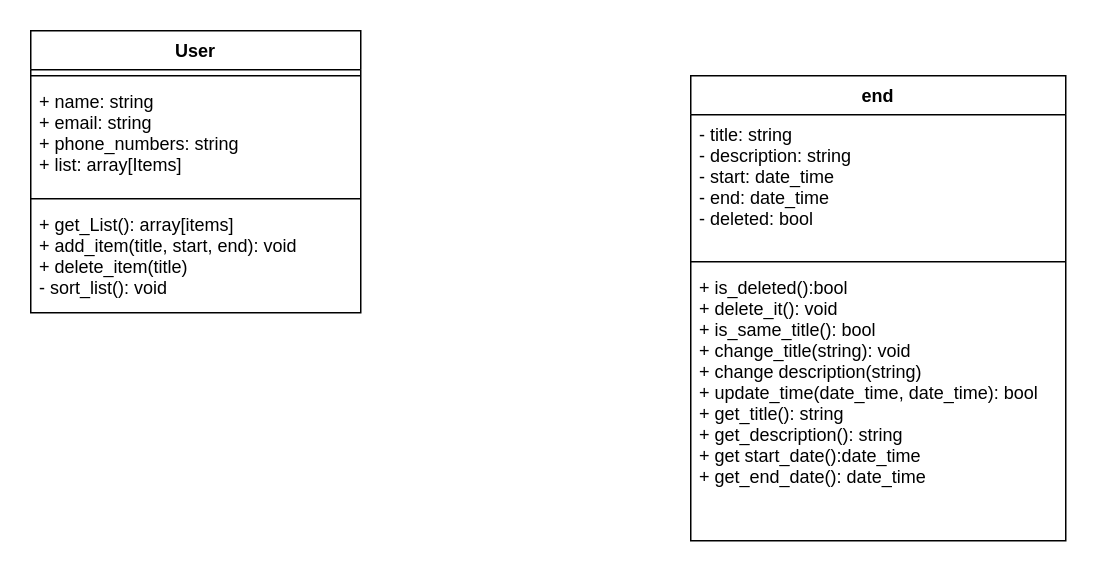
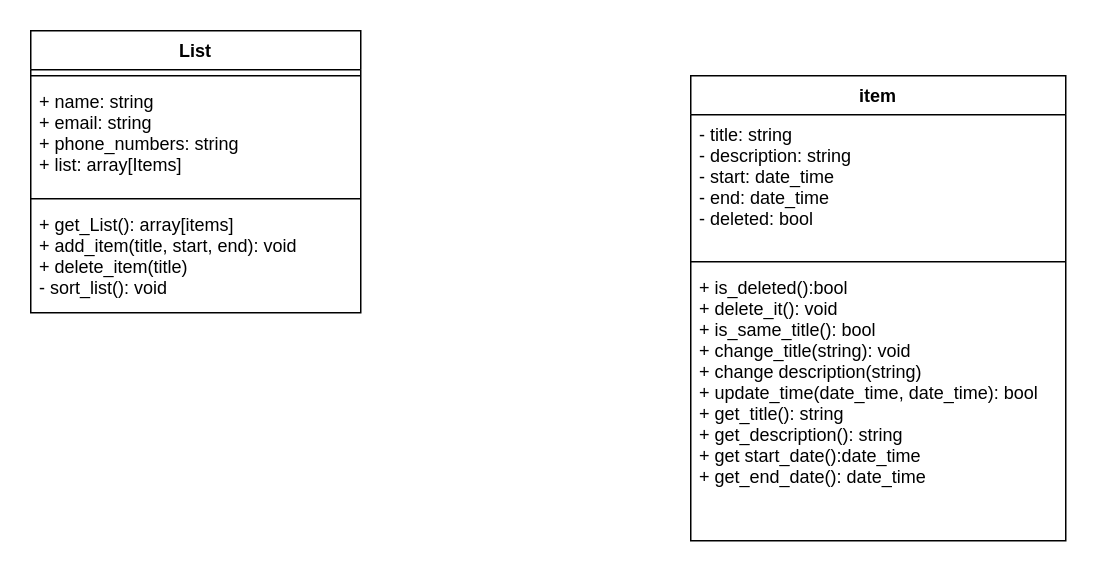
node "User": label "User" -> "List"
node "end": label "end" -> "item"
